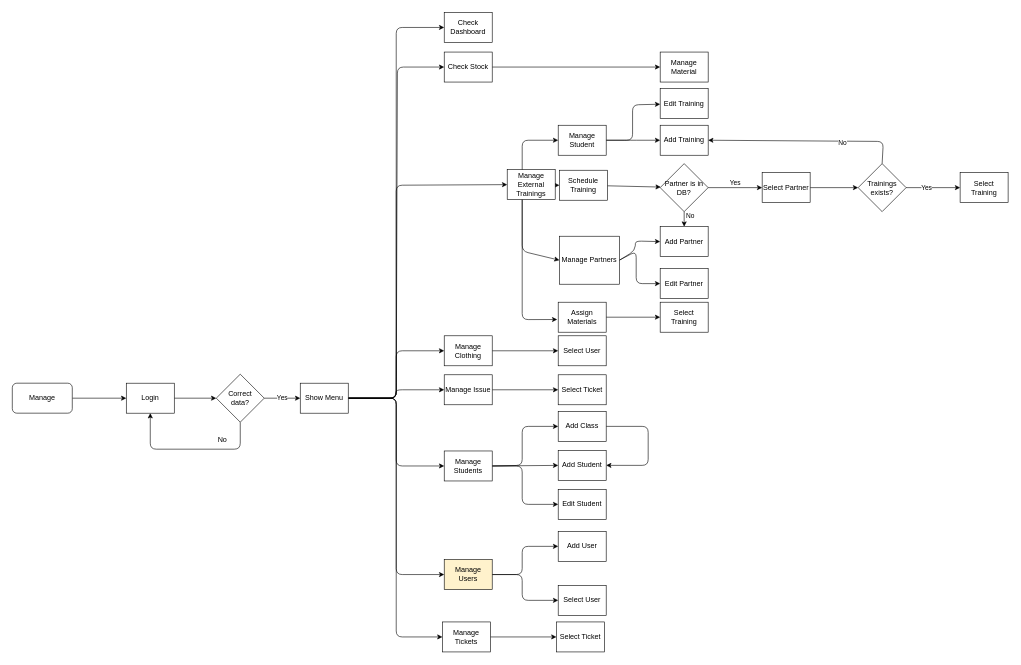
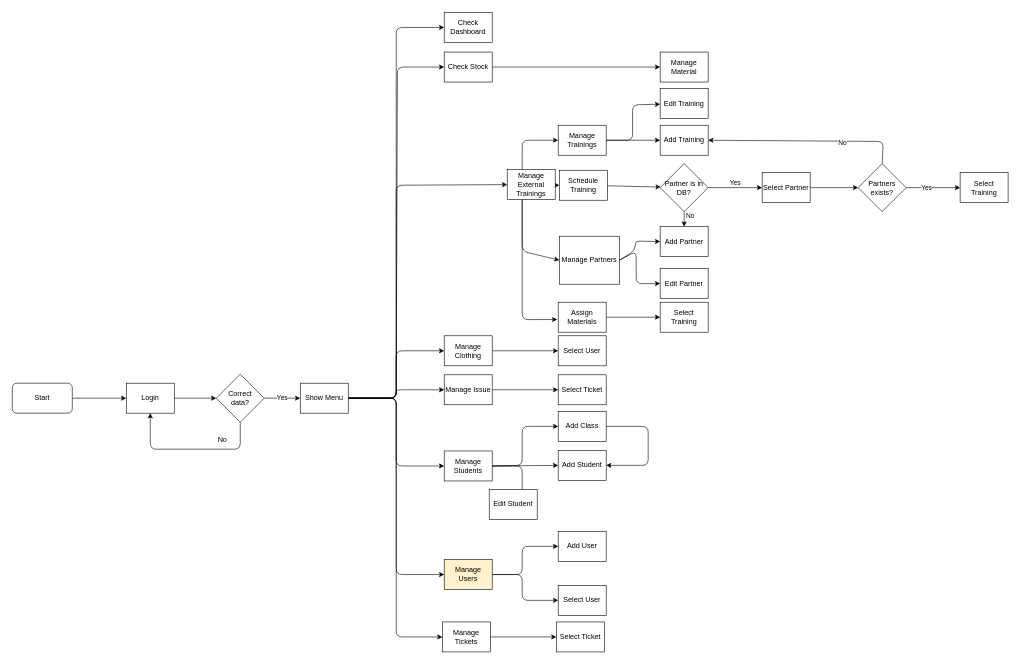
node "Manage Student": label "Manage Student" -> "Manage Trainings"
node "Trainings exists?": label "Trainings exists?" -> "Partners exists?"
node "Manage": label "Manage" -> "Start"
node "Edit Student": moved (582, 504) -> (513, 504)
